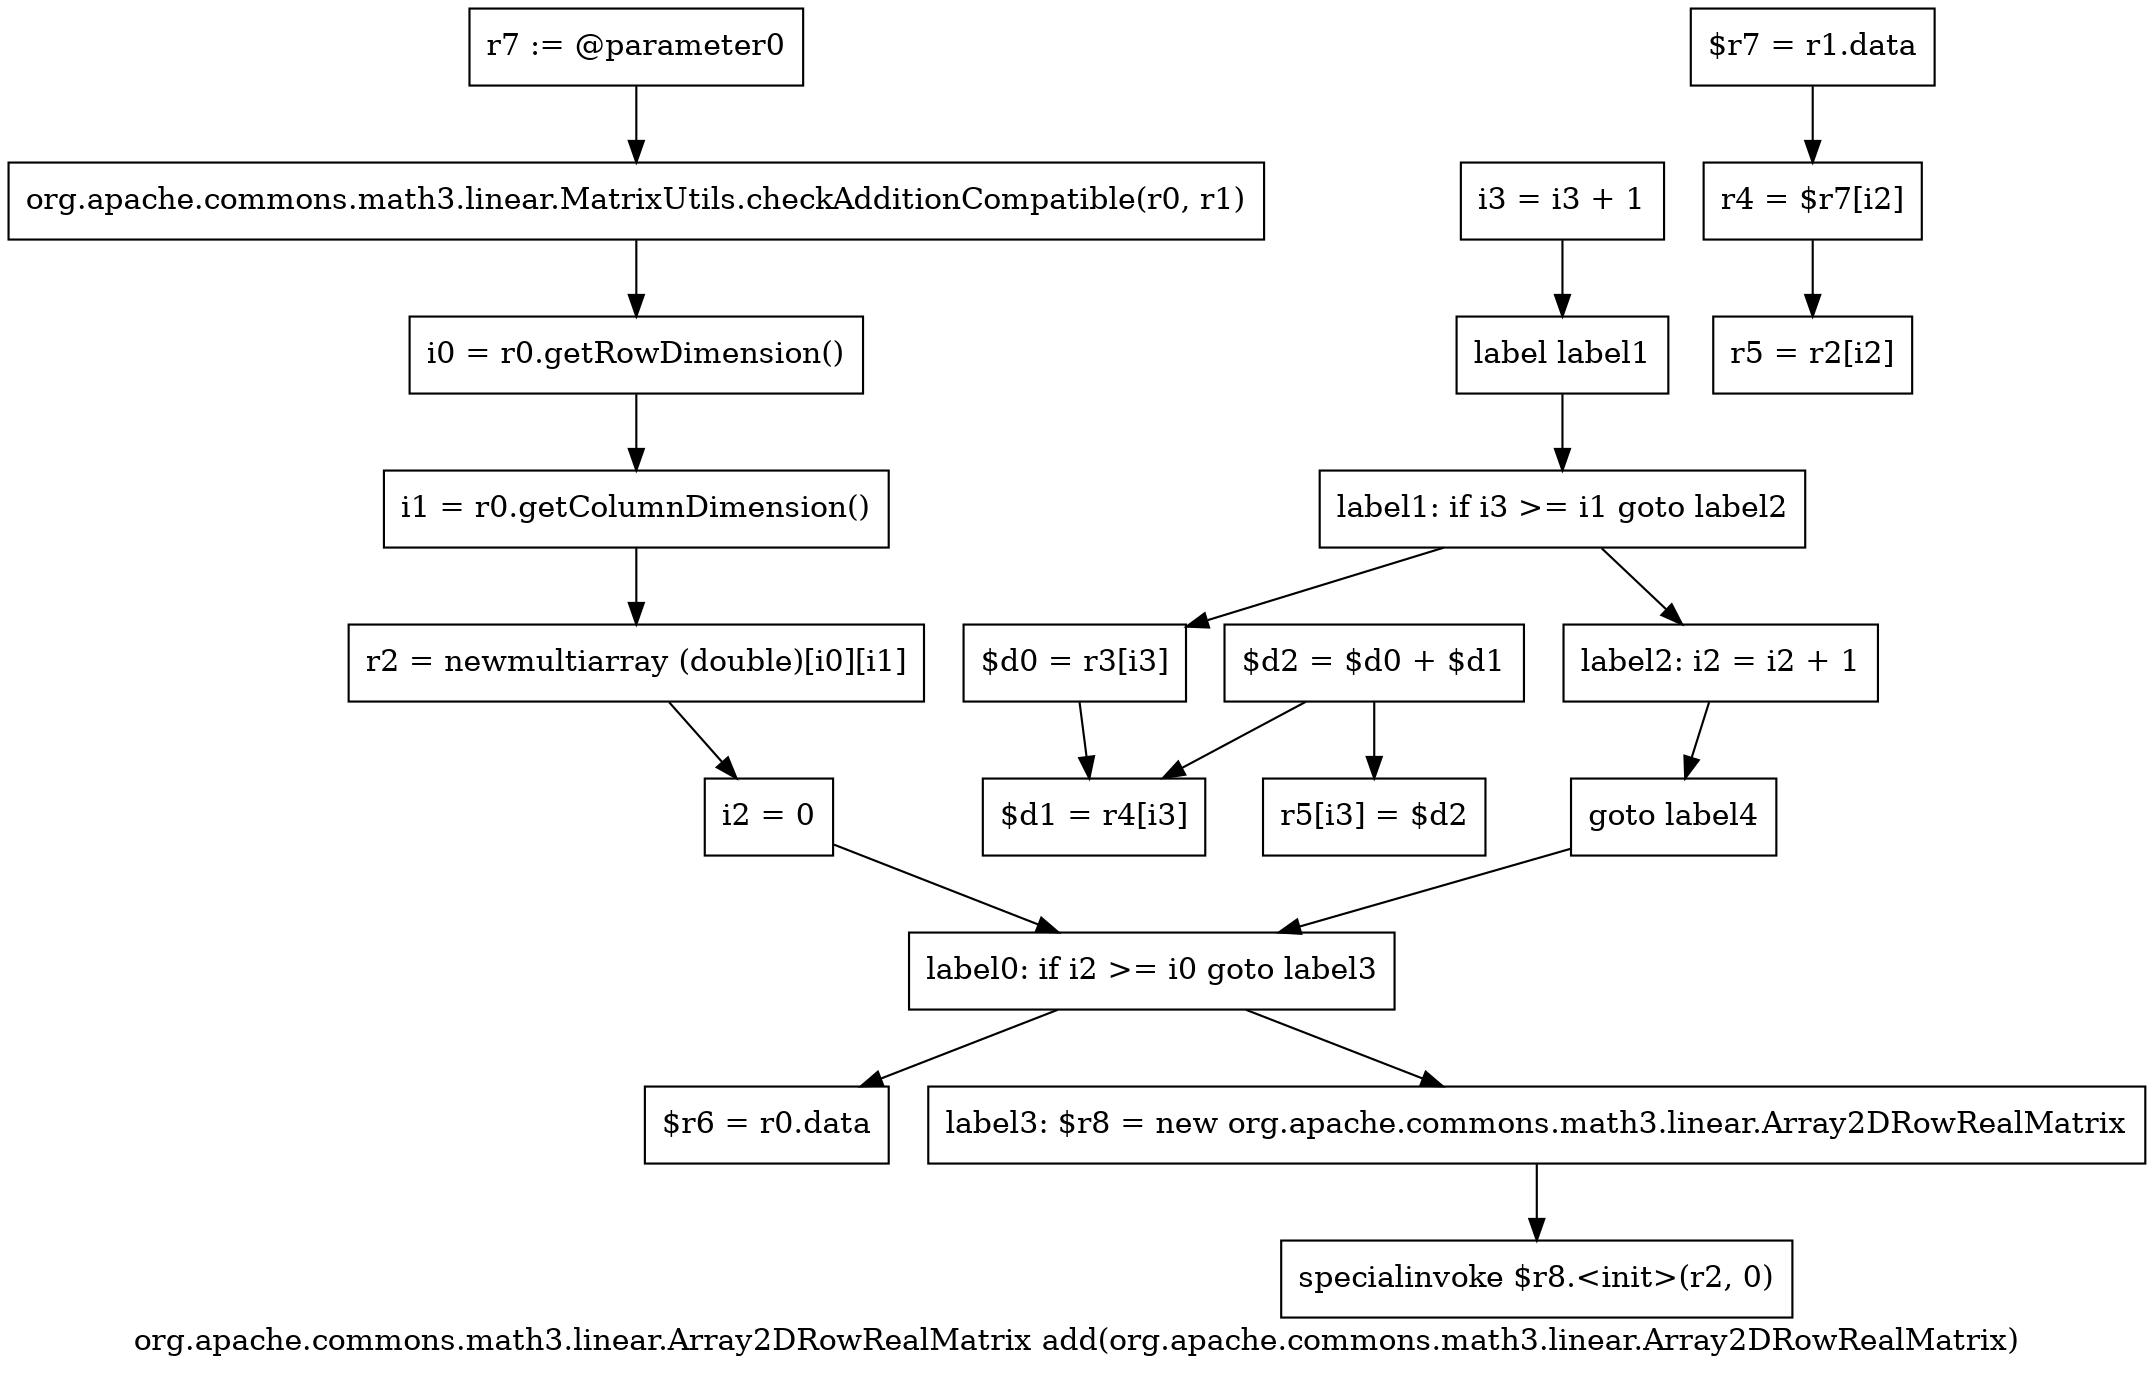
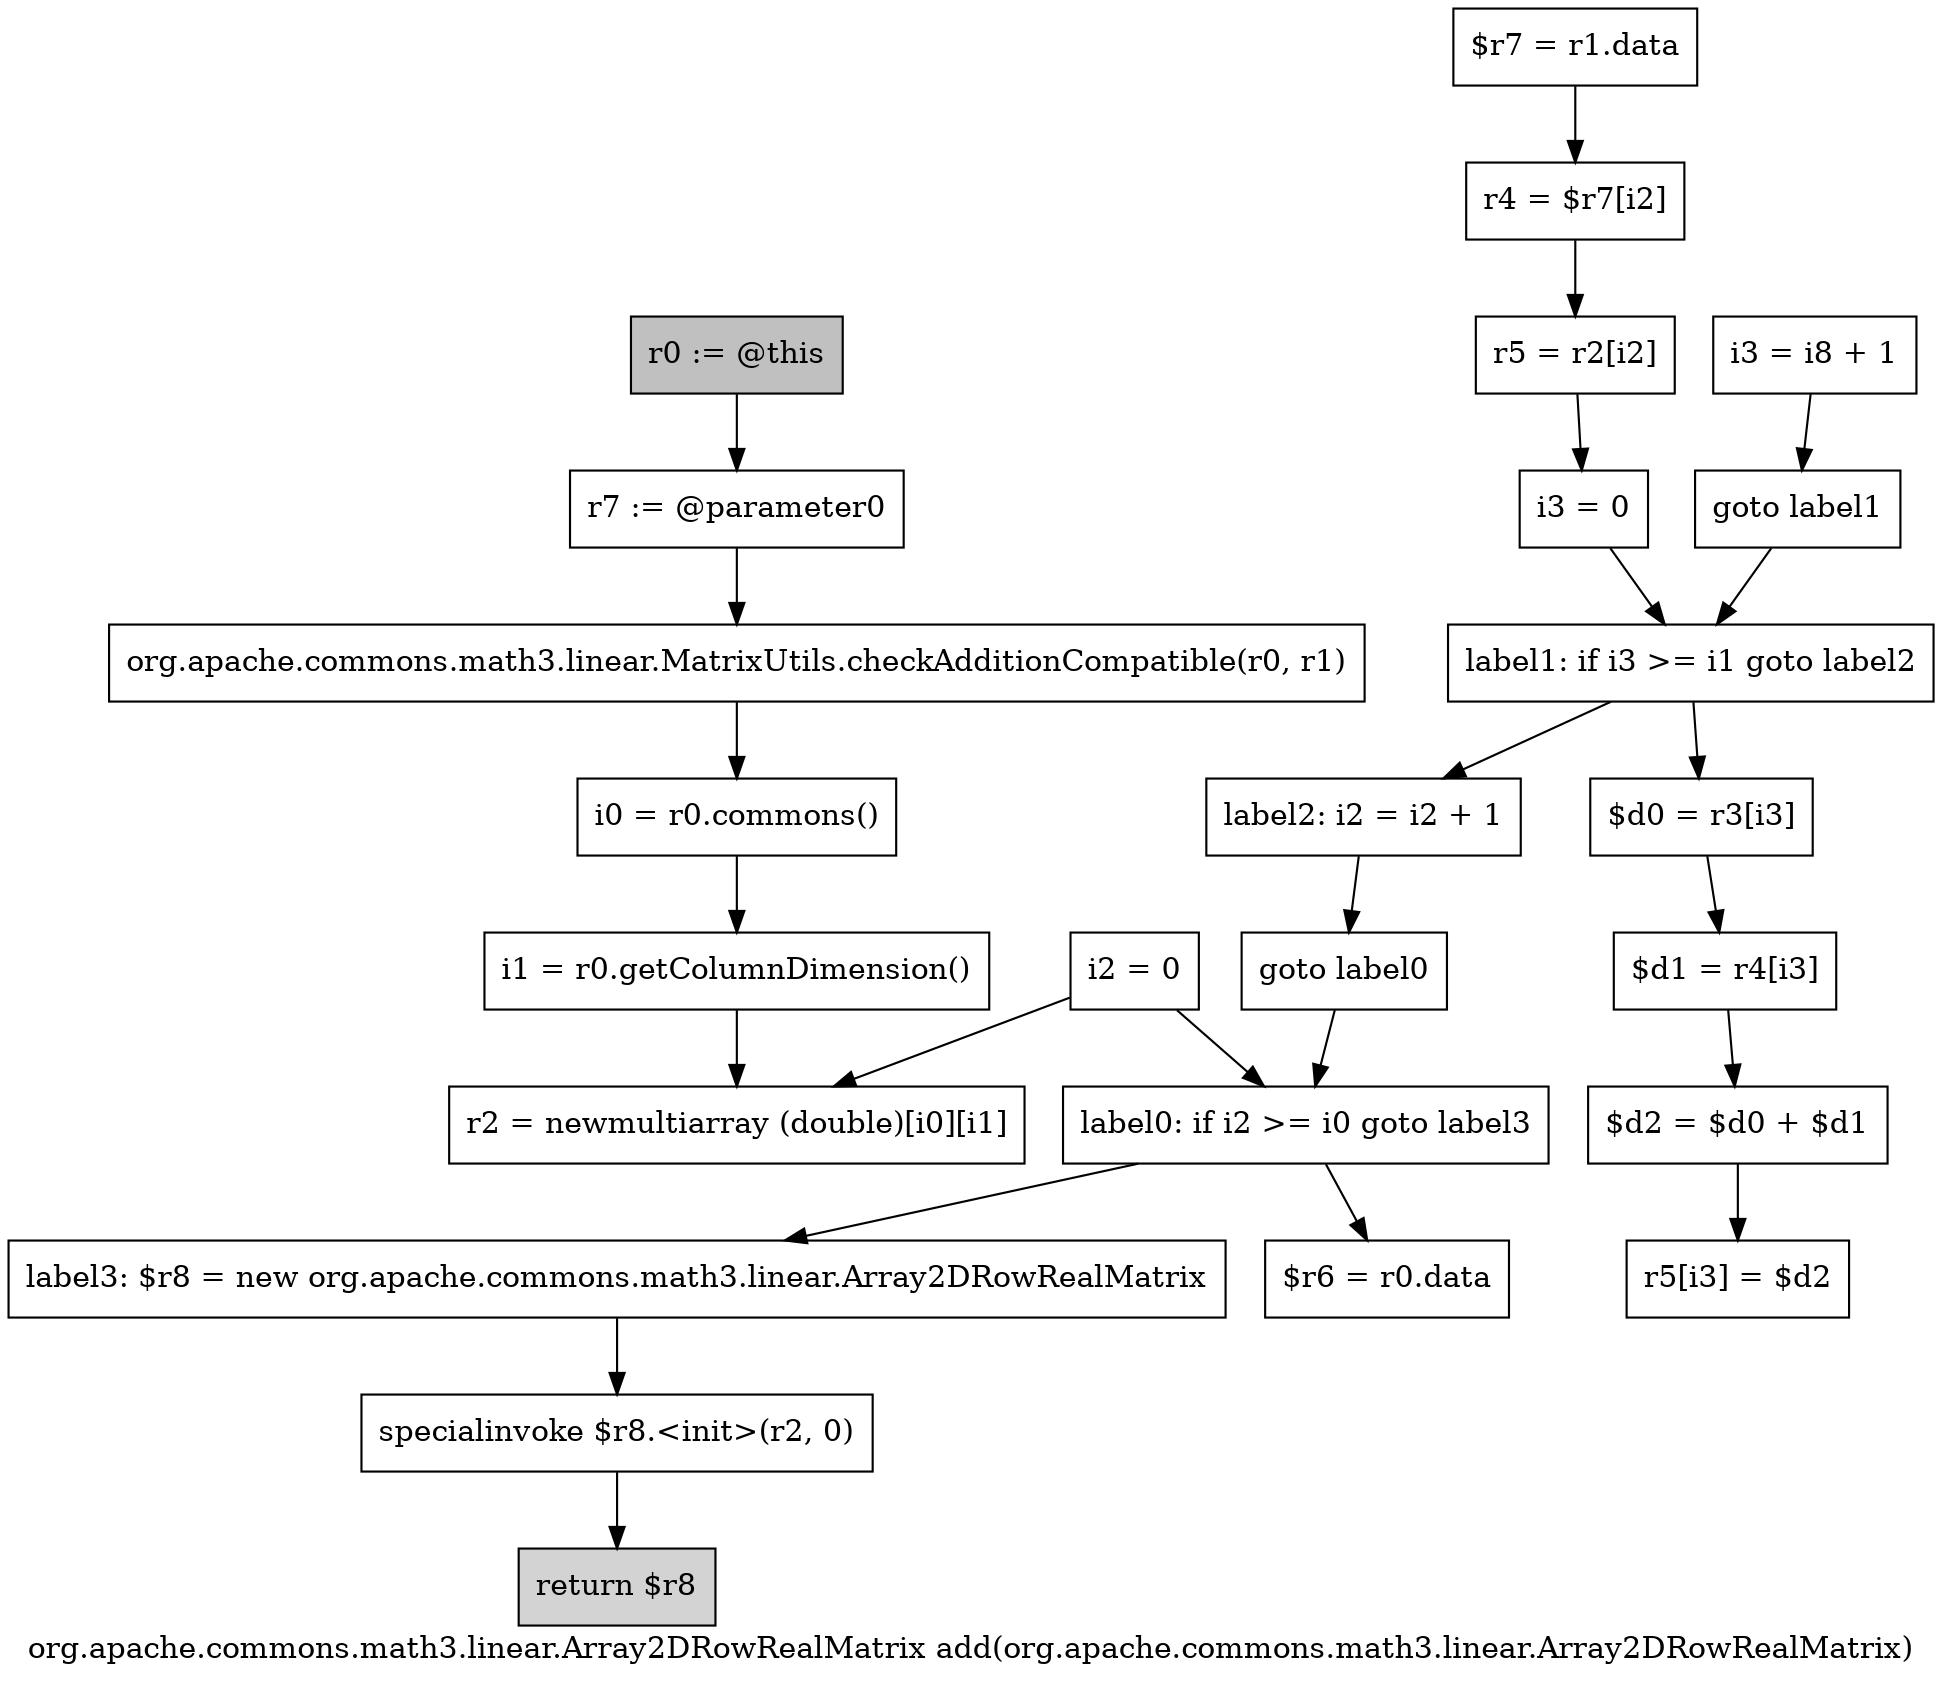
node "i3 = i3 + 1": label "i3 = i3 + 1" -> "i3 = i8 + 1"
node "i0 = r0.getRowDimension()": label "i0 = r0.getRowDimension()" -> "i0 = r0.commons()"
node "r0 := @this": added
node "label label1": label "label label1" -> "goto label1"
node "i3 = 0": added
edge "r2 = newmultiarray (double)[i0][i1]" -> "i2 = 0": reversed
edge "$d2 = $d0 + $d1" -> "$d1 = r4[i3]": reversed
node "goto label4": label "goto label4" -> "goto label0"
node "return $r8": added
